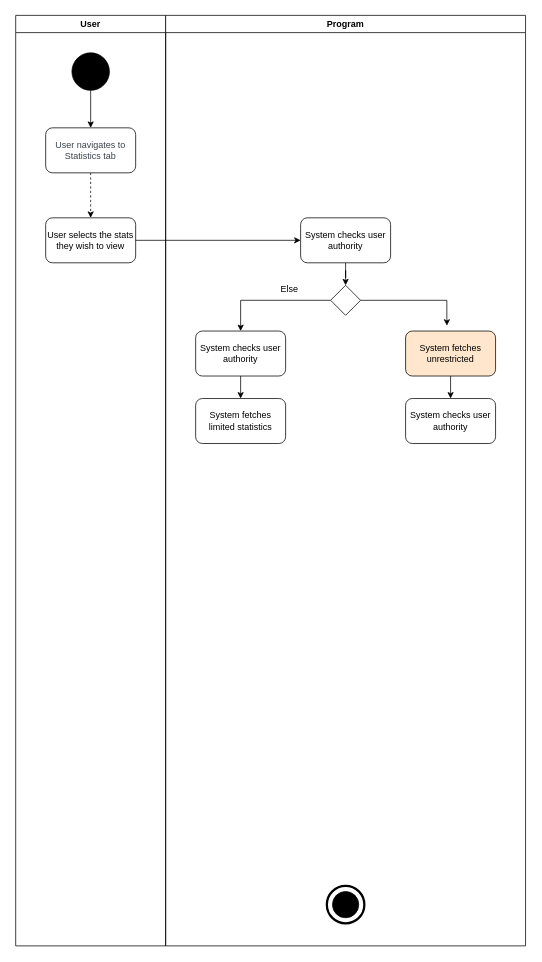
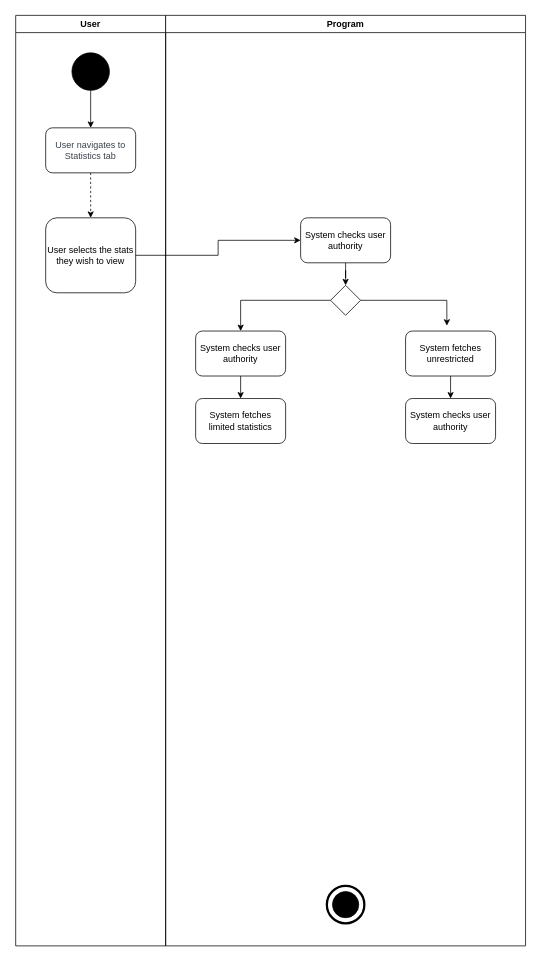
node "User selects the stats they wish to view": size 90x45 -> 90x75
node "Else": removed
node "System fetches unrestricted": fillcolor #ffe6cc -> #ffffff
